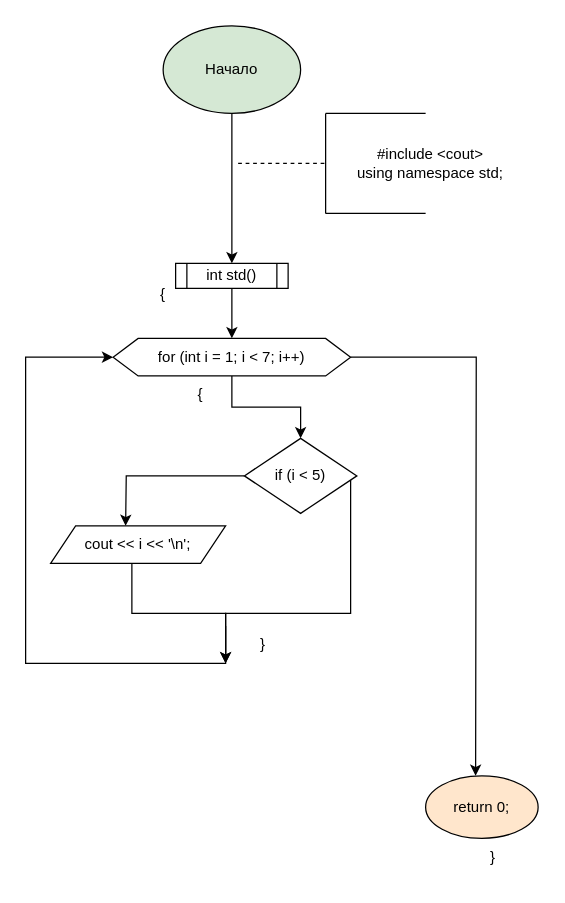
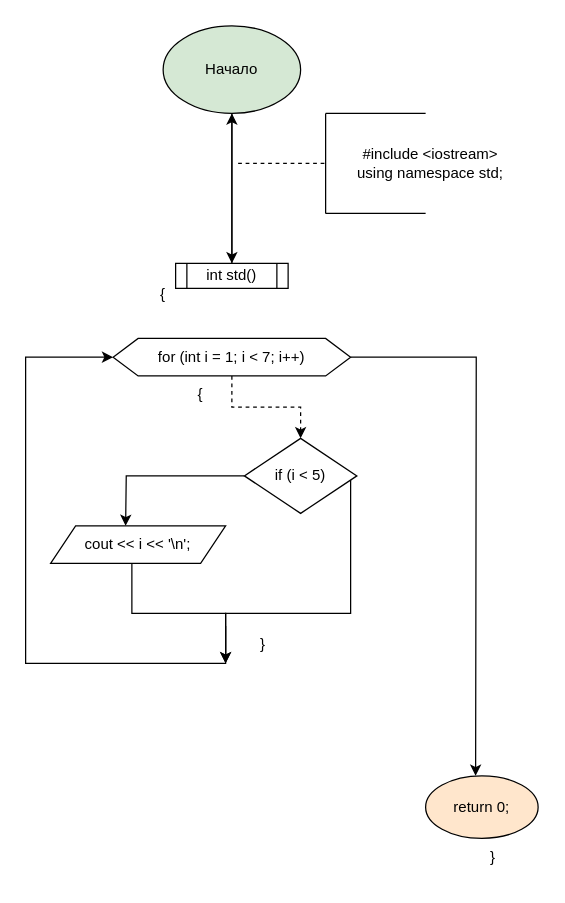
node "#include <cout> using namespace std;": label "#include <cout> using namespace std;" -> "#include <iostream> using namespace std;"
edge "int std()" -> "for (int i = 1; i < 7; i++)": now "int std()" -> "Начало"
edge "for (int i = 1; i < 7; i++)" -> "if (i < 5)": style solid -> dashed
